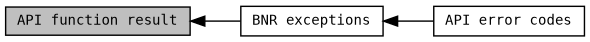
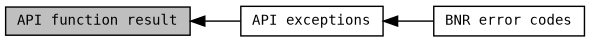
node "BNR exceptions": label "BNR exceptions" -> "API exceptions"
node "API error codes": label "API error codes" -> "BNR error codes"
